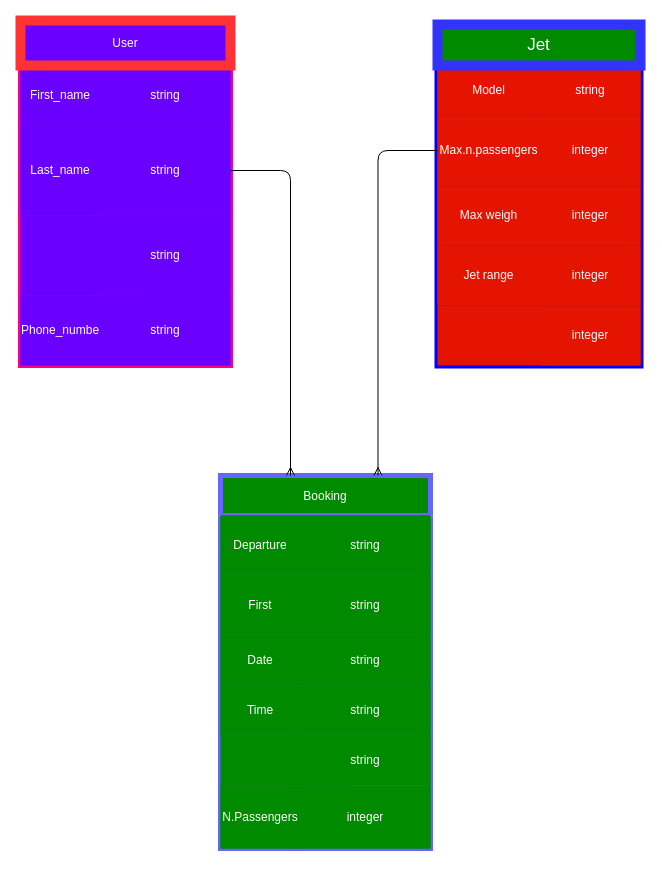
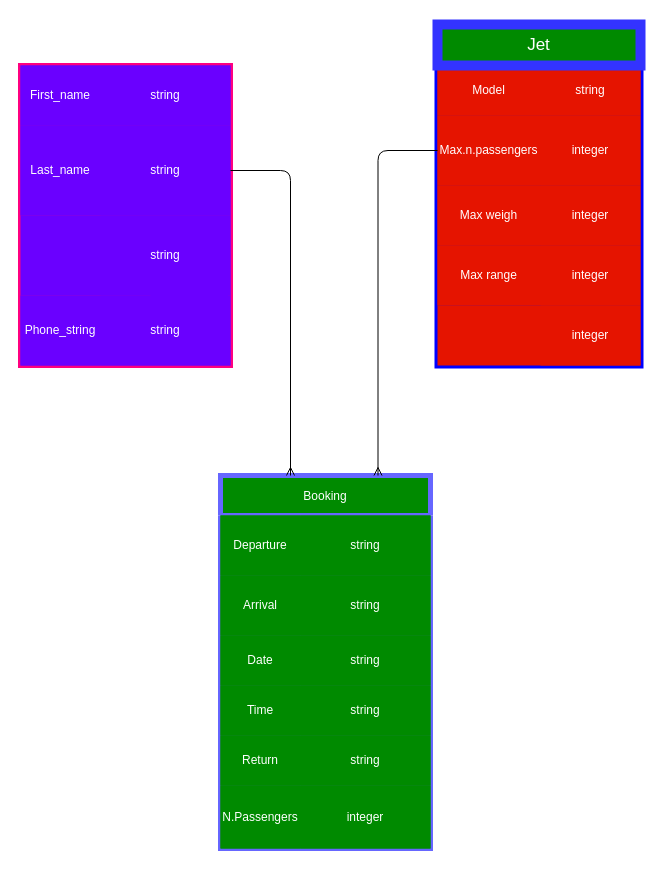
node "User": removed
node "Jet range": label "Jet range" -> "Max range"
node "Phone_number": label "Phone_number" -> "Phone_string"
node "First": label "First" -> "Arrival"
node "Return": added
